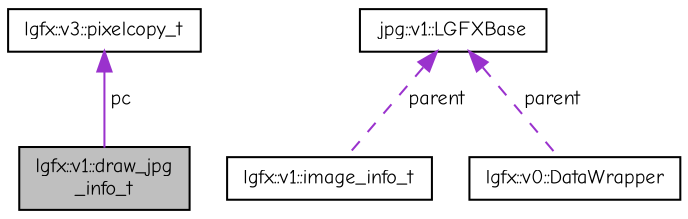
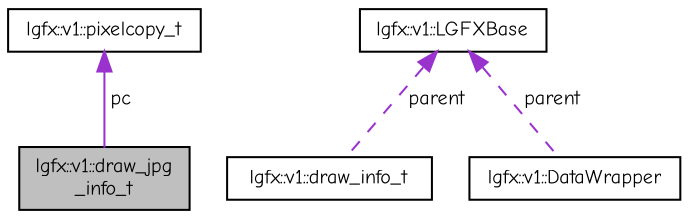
node "lgfx::v3::pixelcopy_t": label "lgfx::v3::pixelcopy_t" -> "lgfx::v1::pixelcopy_t"
node "jpg::v1::LGFXBase": label "jpg::v1::LGFXBase" -> "lgfx::v1::LGFXBase"
node "lgfx::v1::image_info_t": label "lgfx::v1::image_info_t" -> "lgfx::v1::draw_info_t"
node "lgfx::v0::DataWrapper": label "lgfx::v0::DataWrapper" -> "lgfx::v1::DataWrapper"
